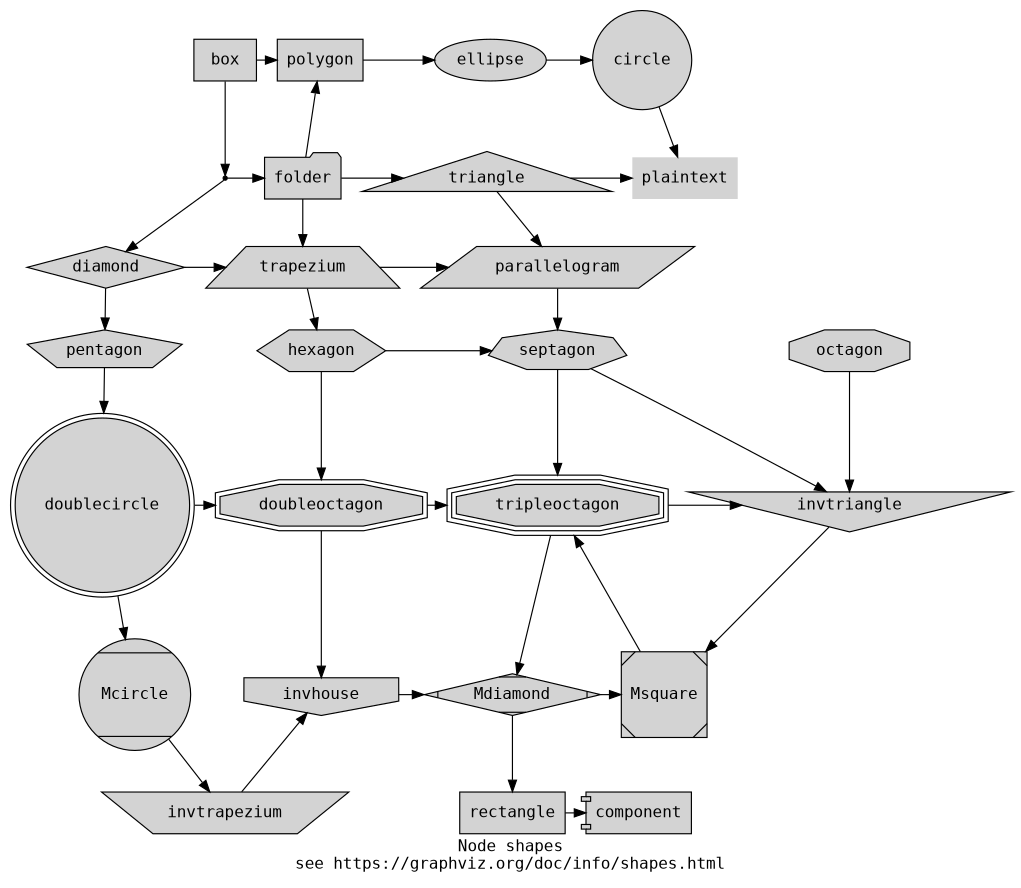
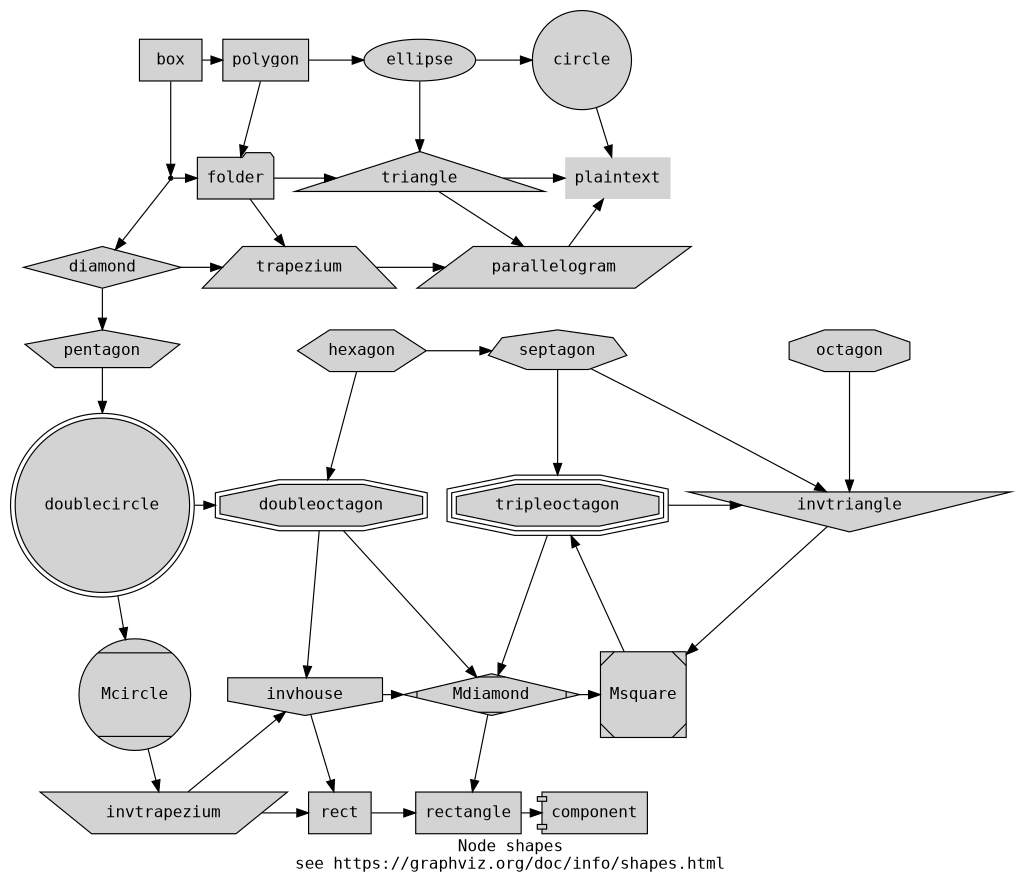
edge "ellipse" -> "triangle": added
edge "folder" -> "polygon": reversed
edge "trapezium" -> "hexagon": removed
edge "parallelogram" -> "septagon": now "parallelogram" -> "plaintext"
edge "doubleoctagon" -> "tripleoctagon": now "doubleoctagon" -> "Mdiamond"
node "rect": added
